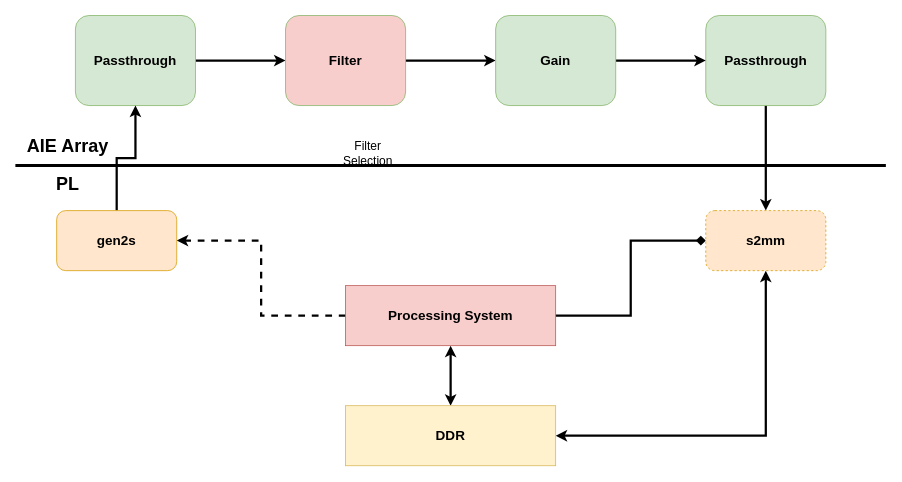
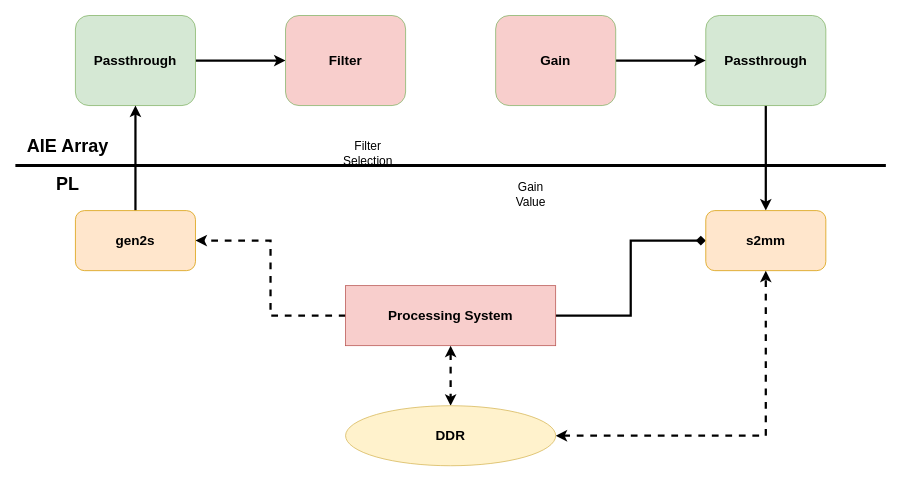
edge "Filter" -> "Gain": removed
node "Gain": fillcolor #d5e8d4 -> #f8cecc
node "Gain Value": added
node "gen2s": moved (117, 240) -> (135, 240)
node "s2mm": style dashed -> solid
edge "Processing System" -- "DDR": style solid -> dashed
node "DDR": shape rectangle -> ellipse
edge "s2mm" -- "DDR": style solid -> dashed
